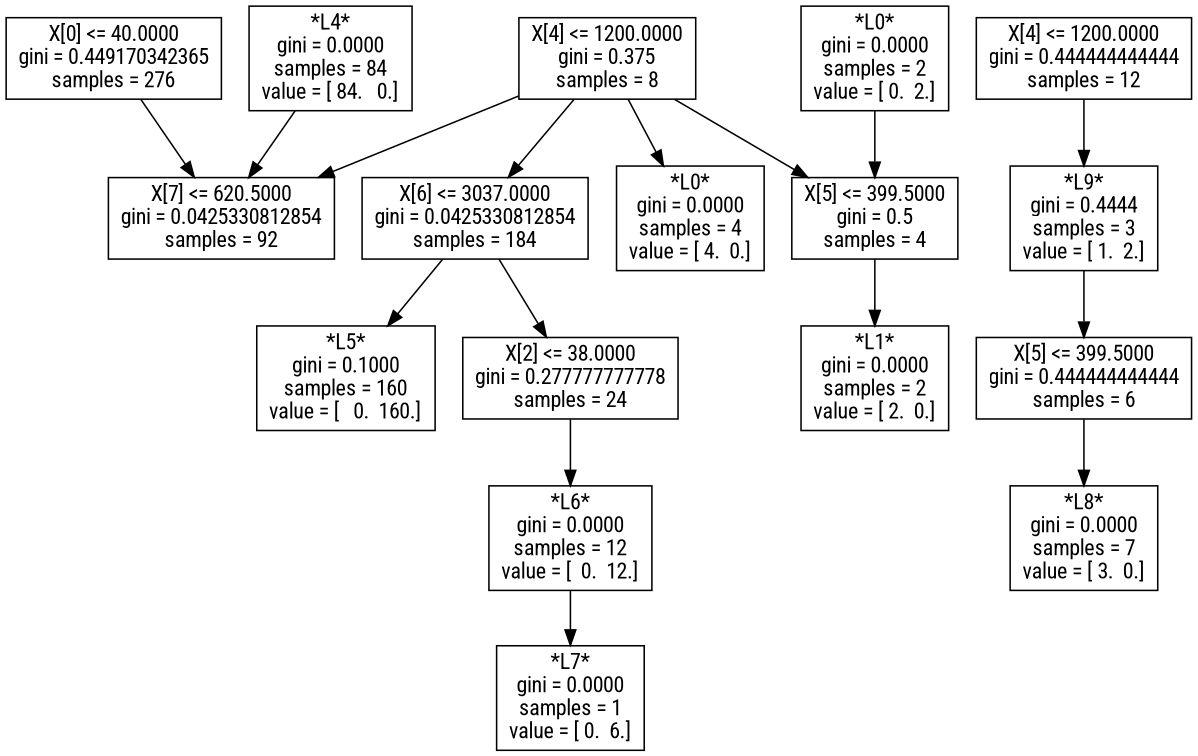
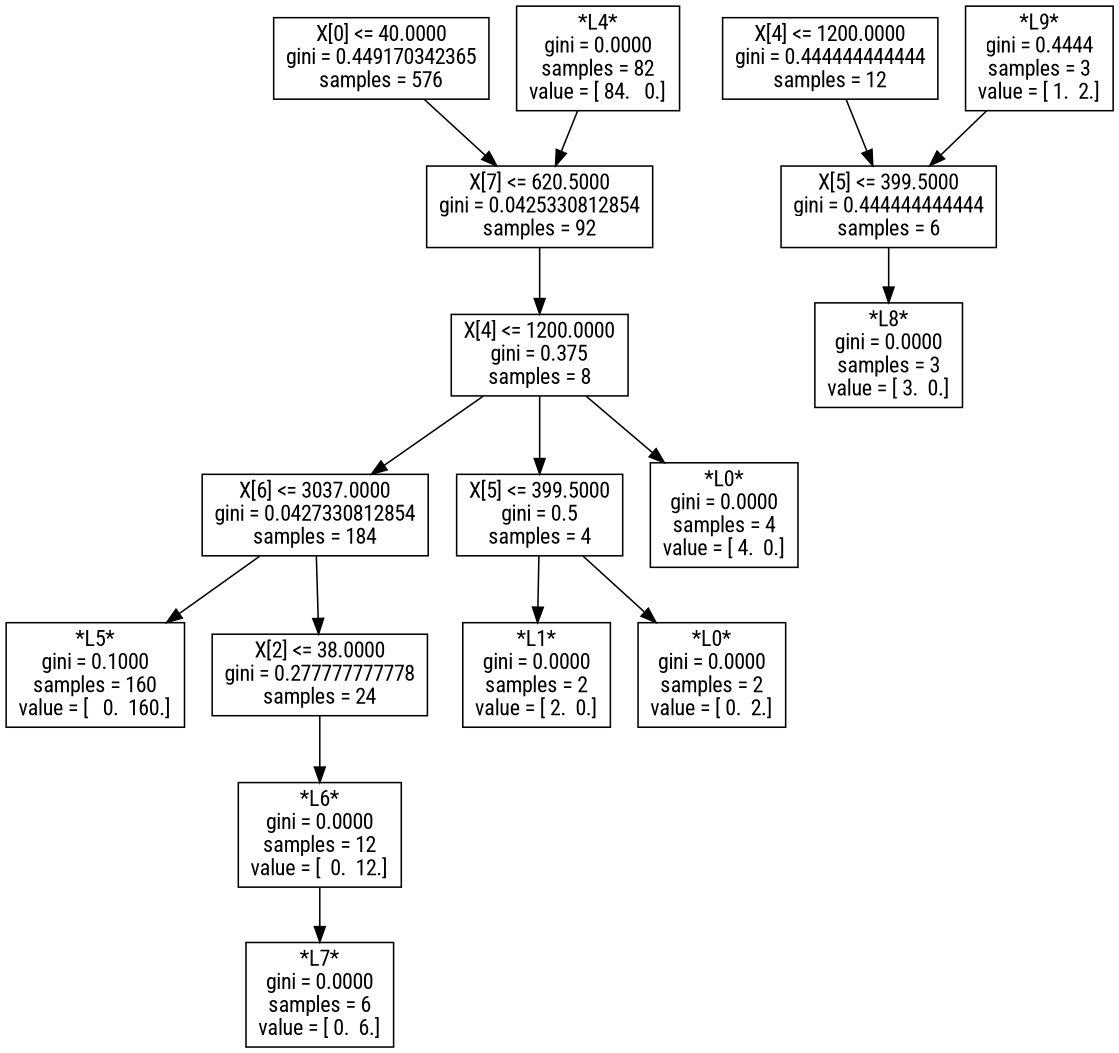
node "X[0] <= 40.0000 gini = 0.449170342365 samples = 276": label "X[0] <= 40.0000 gini = 0.449170342365 samples = 276" -> "X[0] <= 40.0000 gini = 0.449170342365 samples = 576"
node "*L4* gini = 0.0000 samples = 84 value = [ 84.   0.]": label "*L4* gini = 0.0000 samples = 84 value = [ 84.   0.]" -> "*L4* gini = 0.0000 samples = 82 value = [ 84.   0.]"
edge "X[4] <= 1200.0000 gini = 0.444444444444 samples = 12" -> "*L9* gini = 0.4444 samples = 3 value = [ 1.  2.]": now "X[4] <= 1200.0000 gini = 0.444444444444 samples = 12" -> "X[5] <= 399.5000 gini = 0.444444444444 samples = 6"
edge "X[4] <= 1200.0000 gini = 0.375 samples = 8" -> "X[7] <= 620.5000 gini = 0.0425330812854 samples = 92": reversed
edge "*L0* gini = 0.0000 samples = 2 value = [ 0.  2.]" -> "X[5] <= 399.5000 gini = 0.5 samples = 4": reversed
node "X[6] <= 3037.0000 gini = 0.0425330812854 samples = 184": label "X[6] <= 3037.0000 gini = 0.0425330812854 samples = 184" -> "X[6] <= 3037.0000 gini = 0.0427330812854 samples = 184"
node "*L8* gini = 0.0000 samples = 7 value = [ 3.  0.]": label "*L8* gini = 0.0000 samples = 7 value = [ 3.  0.]" -> "*L8* gini = 0.0000 samples = 3 value = [ 3.  0.]"
node "*L7* gini = 0.0000 samples = 1 value = [ 0.  6.]": label "*L7* gini = 0.0000 samples = 1 value = [ 0.  6.]" -> "*L7* gini = 0.0000 samples = 6 value = [ 0.  6.]"
